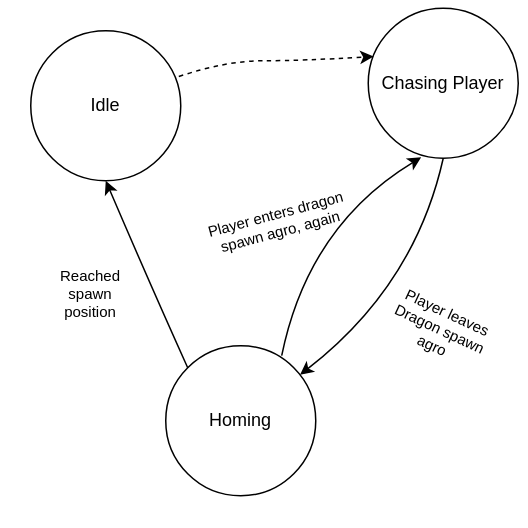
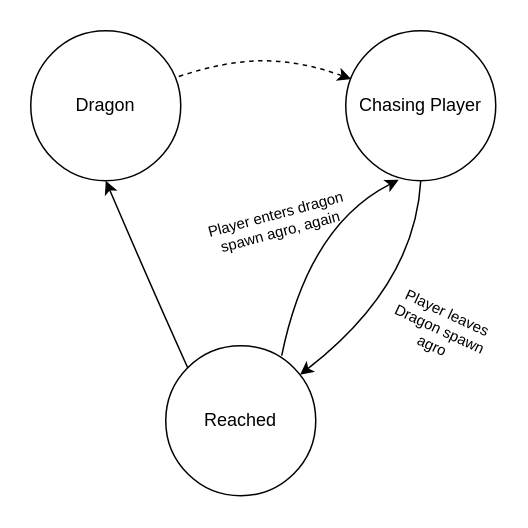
node "Chasing Player": moved (443, 83) -> (421, 106)
node "Idle": label "Idle" -> "Dragon"
node "Reached spawn position": removed
node "Homing": label "Homing" -> "Reached"
